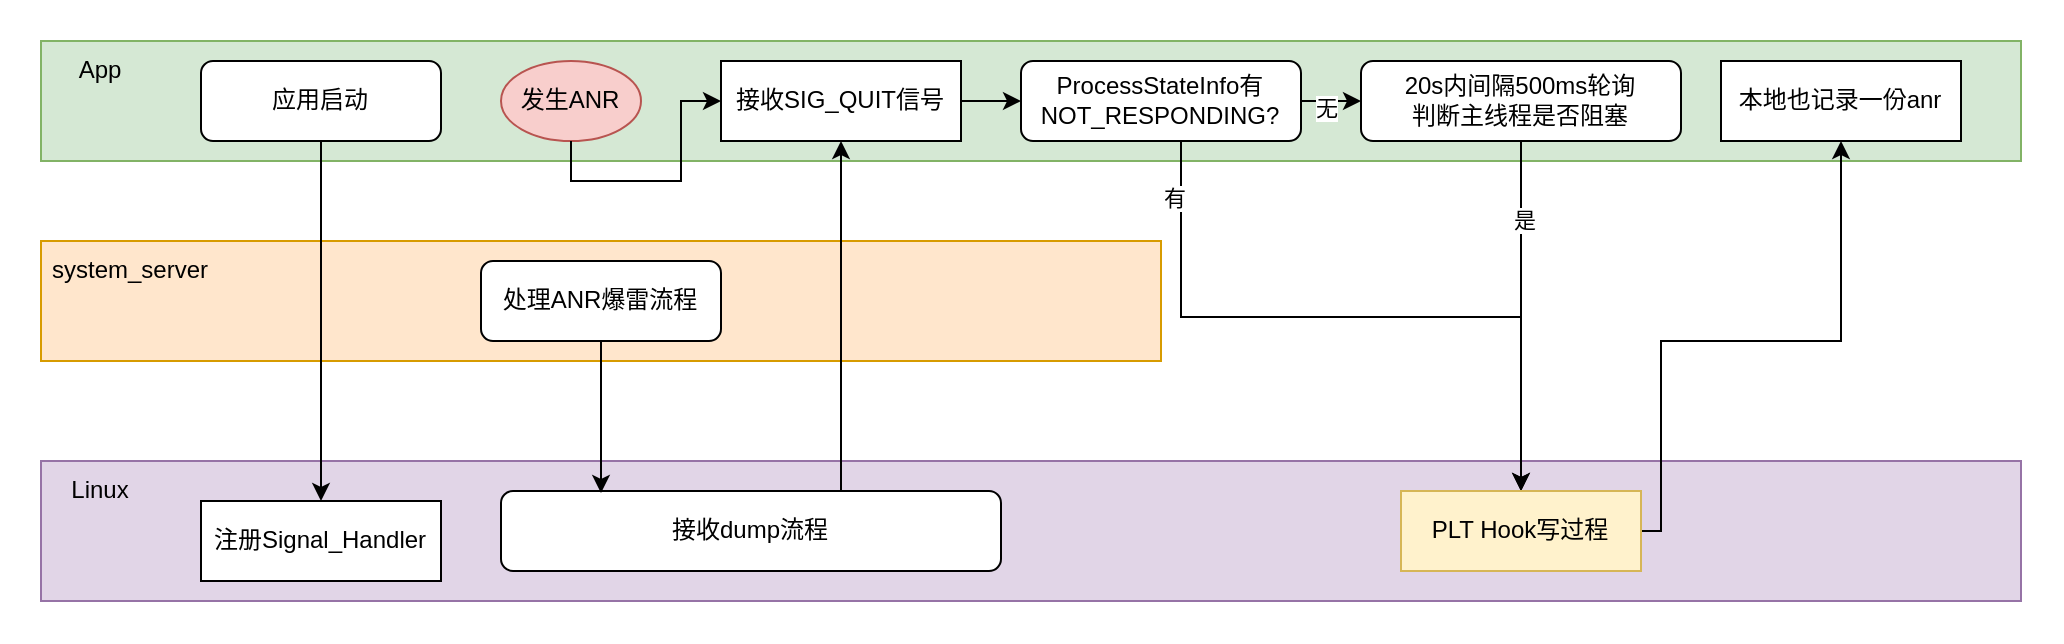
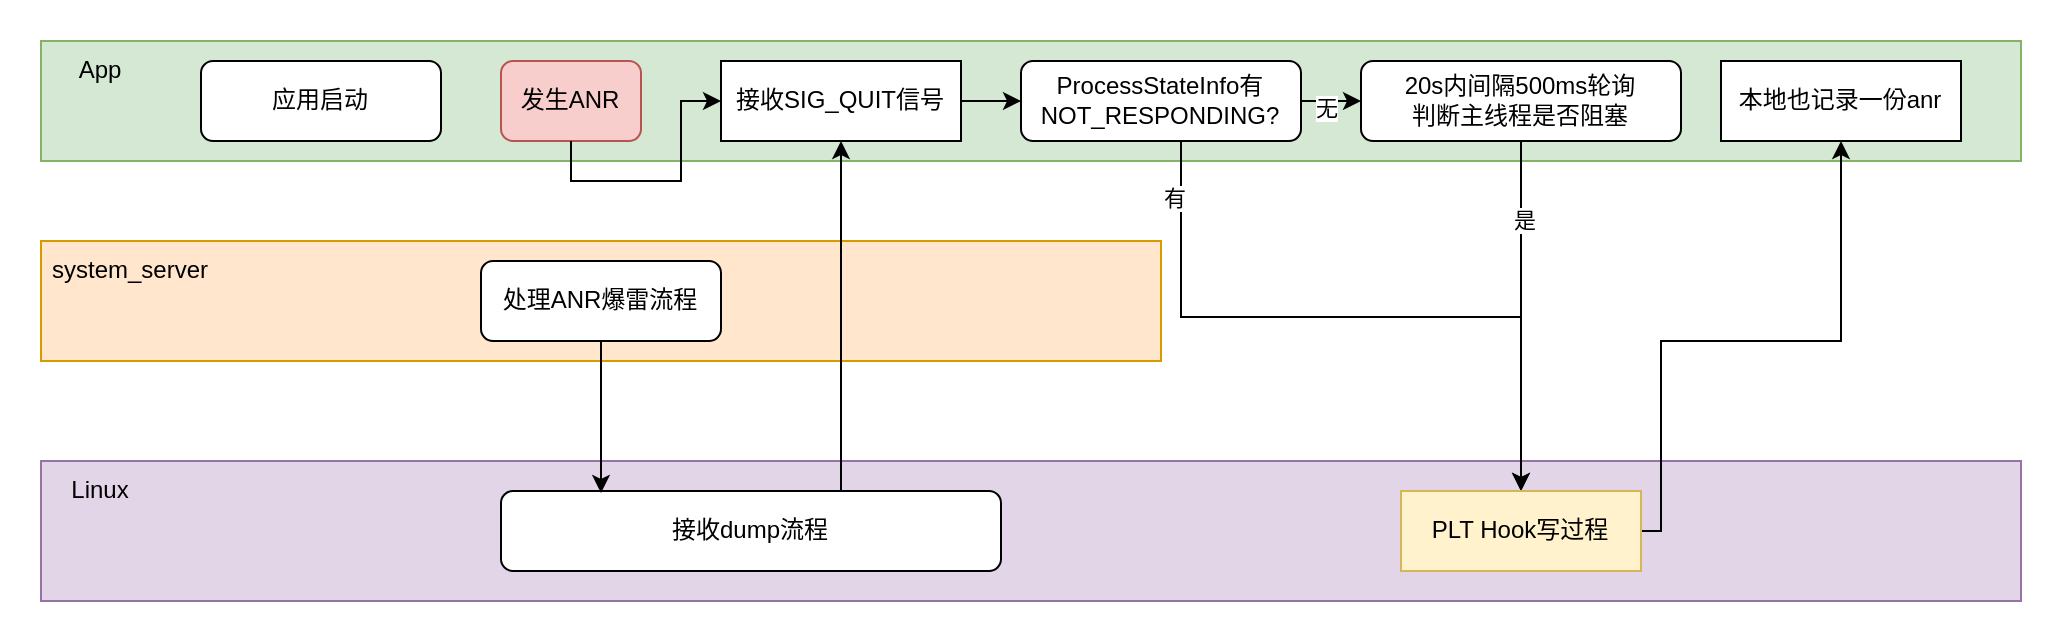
node "发生ANR": shape ellipse -> rounded rectangle
edge "应用启动" -> "注册Signal_Handler": removed
node "注册Signal_Handler": removed
